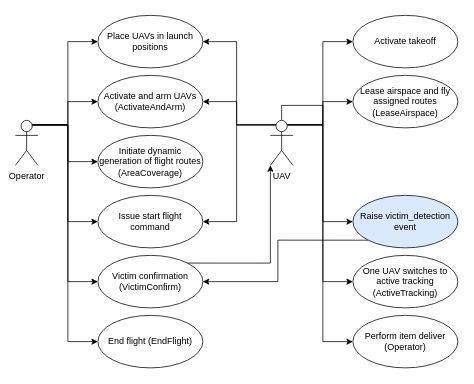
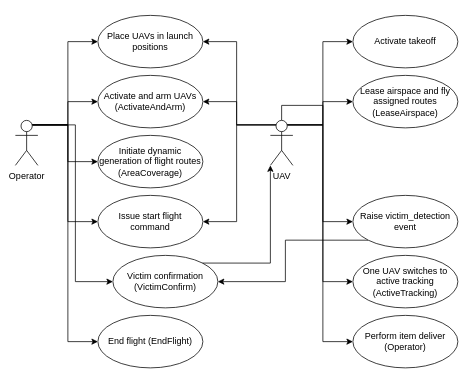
node "Raise victim_detection event": fillcolor #dae8fc -> #ffffff
node "Victim confirmation (VictimConfirm)": moved (150, 282) -> (165, 282)
